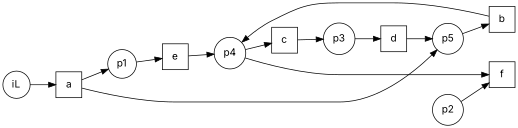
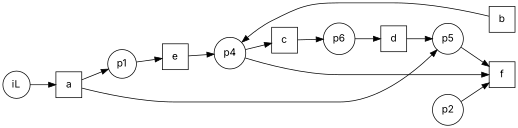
edge "p5" -> "b": now "p5" -> "f"
node "p3": label "p3" -> "p6"
